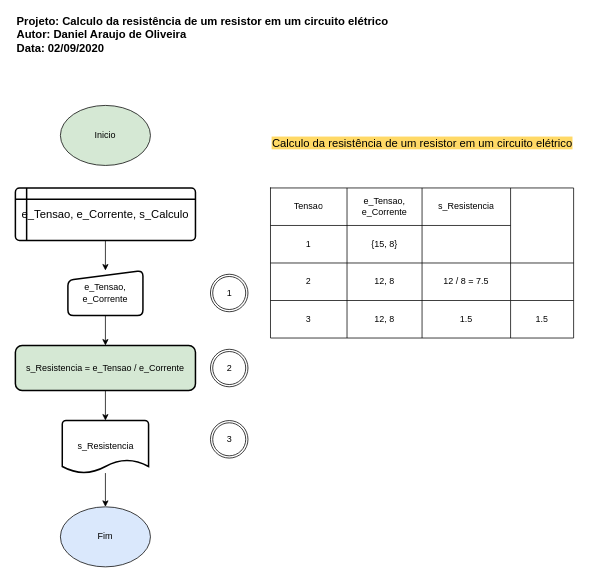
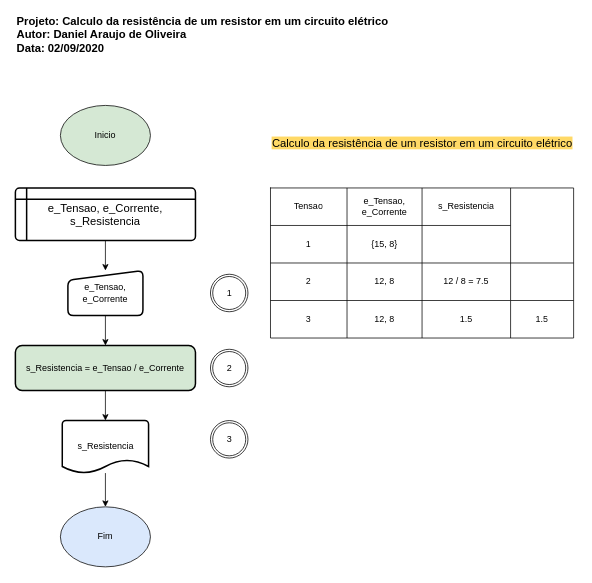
node "e_Tensao, e_Corrente, s_Calculo": label "e_Tensao, e_Corrente, s_Calculo" -> "e_Tensao, e_Corrente, s_Resistencia"
